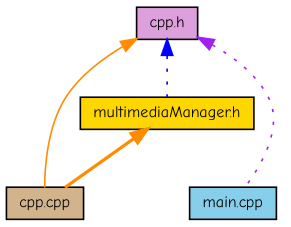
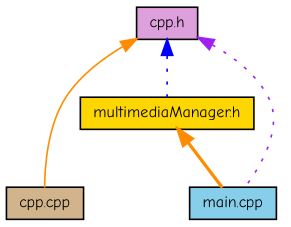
edge "cpp.cpp" -> "multimediaManager.h": now "main.cpp" -> "multimediaManager.h"
